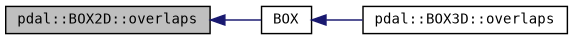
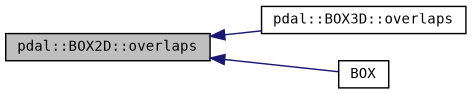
edge "pdal::BOX3D::overlaps" -> "BOX": now "pdal::BOX3D::overlaps" -> "pdal::BOX2D::overlaps"
